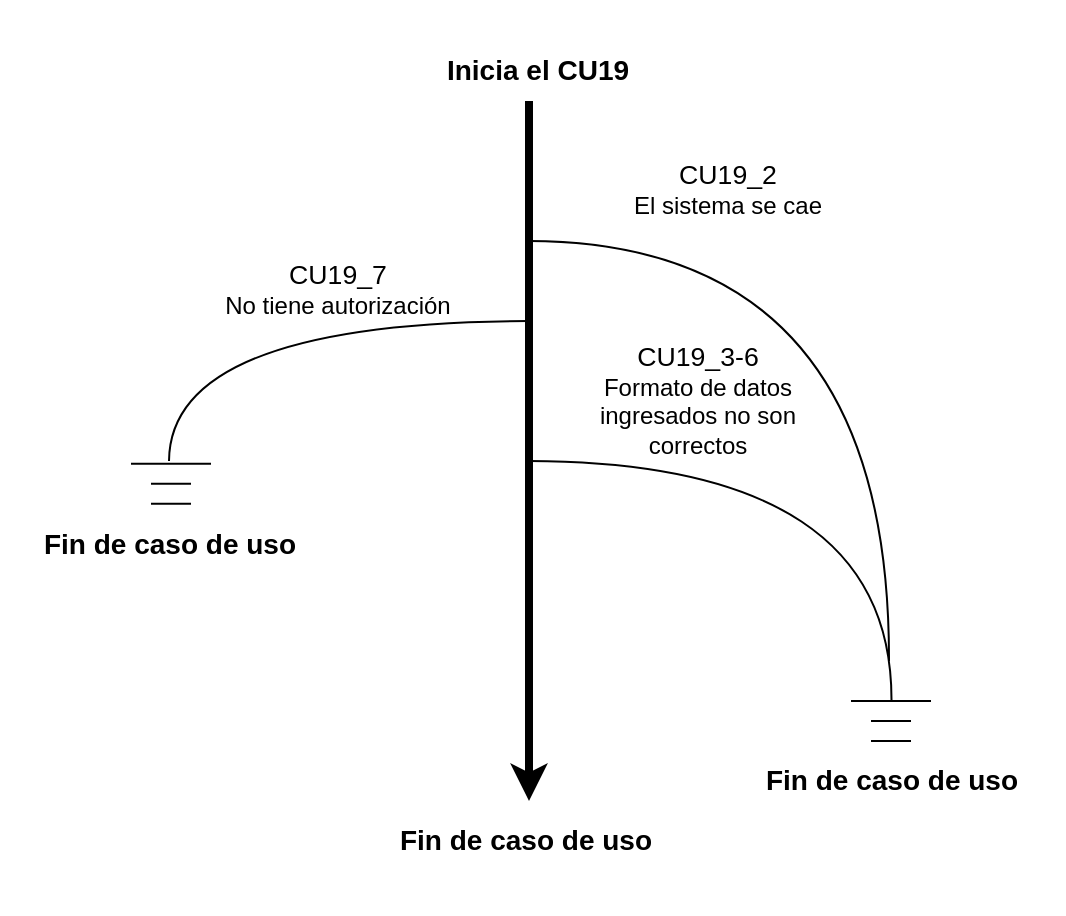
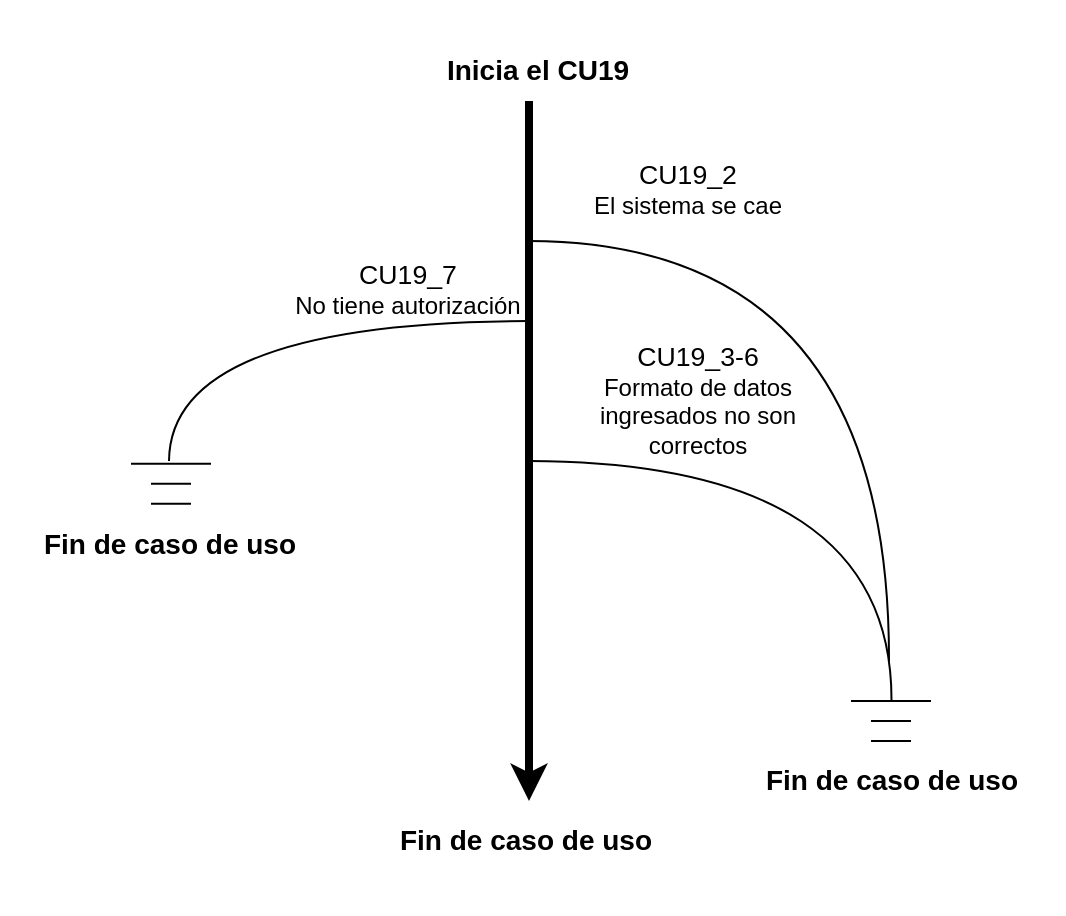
node "CU19_2 El sistema se cae": moved (729, 191) -> (689, 191)
node "CU19_7 No tiene autorización": moved (339, 291) -> (409, 291)
